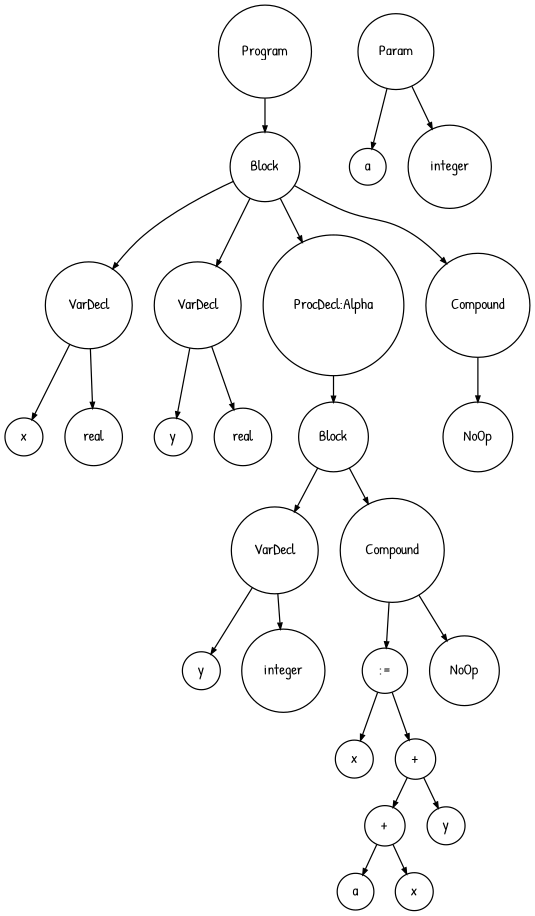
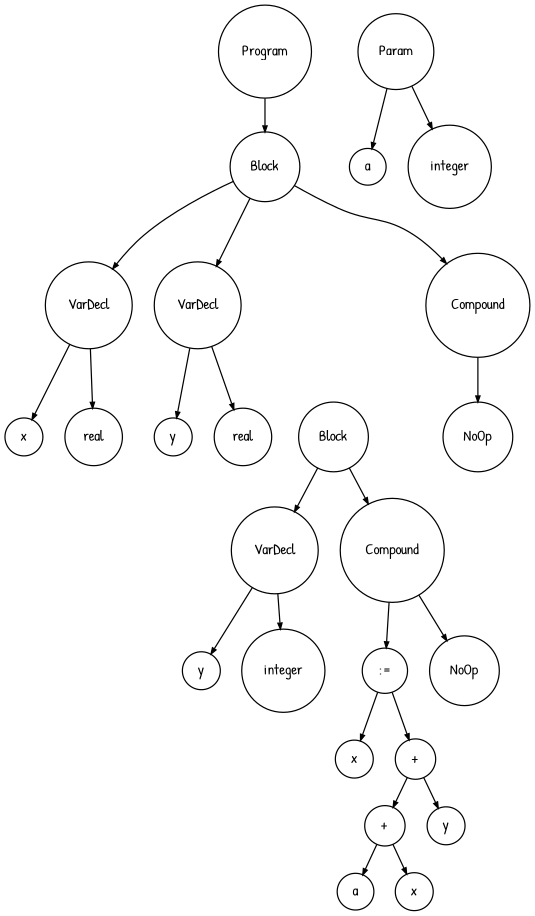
node "ProcDecl:Alpha": removed
